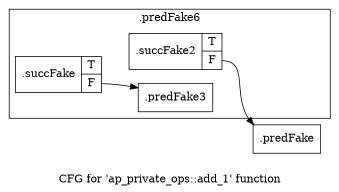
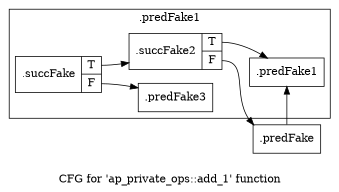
cluster ".predFake6": label ".predFake6" -> ".predFake1"
edge ".succFake" -> ".succFake2": added
node ".predFake1": added
